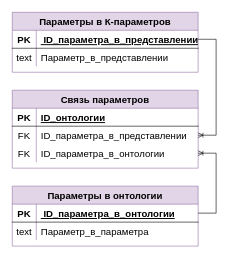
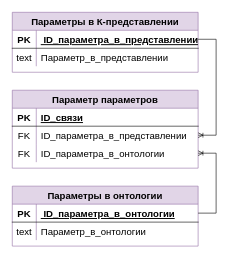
node "Параметры в К-параметров": label "Параметры в К-параметров" -> "Параметры в К-представлении"
node "Связь параметров": label "Связь параметров" -> "Параметр параметров"
node "ID_онтологии": label "ID_онтологии" -> "ID_связи"
node "Параметр_в_параметра": label "Параметр_в_параметра" -> "Параметр_в_онтологии"
